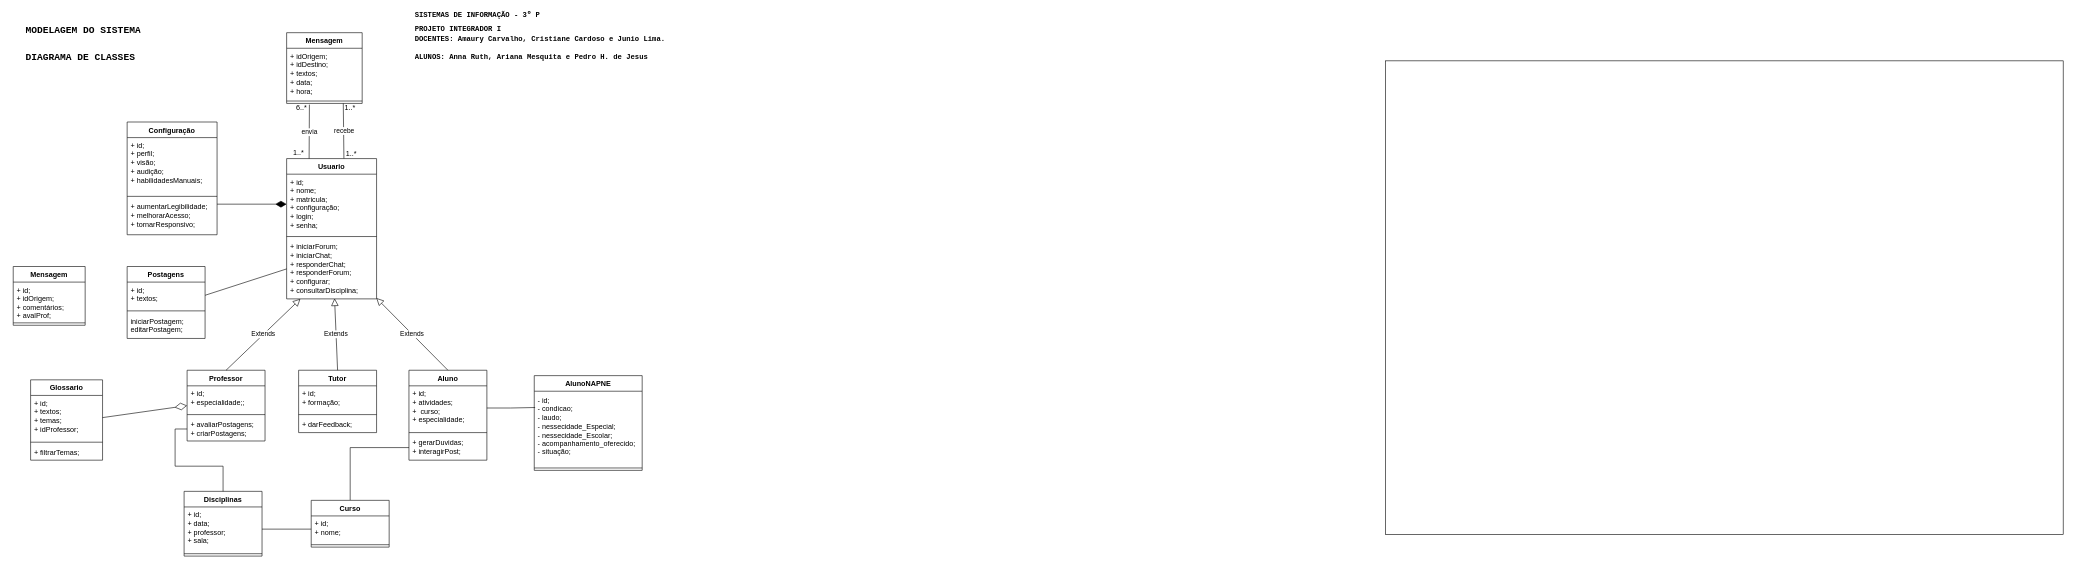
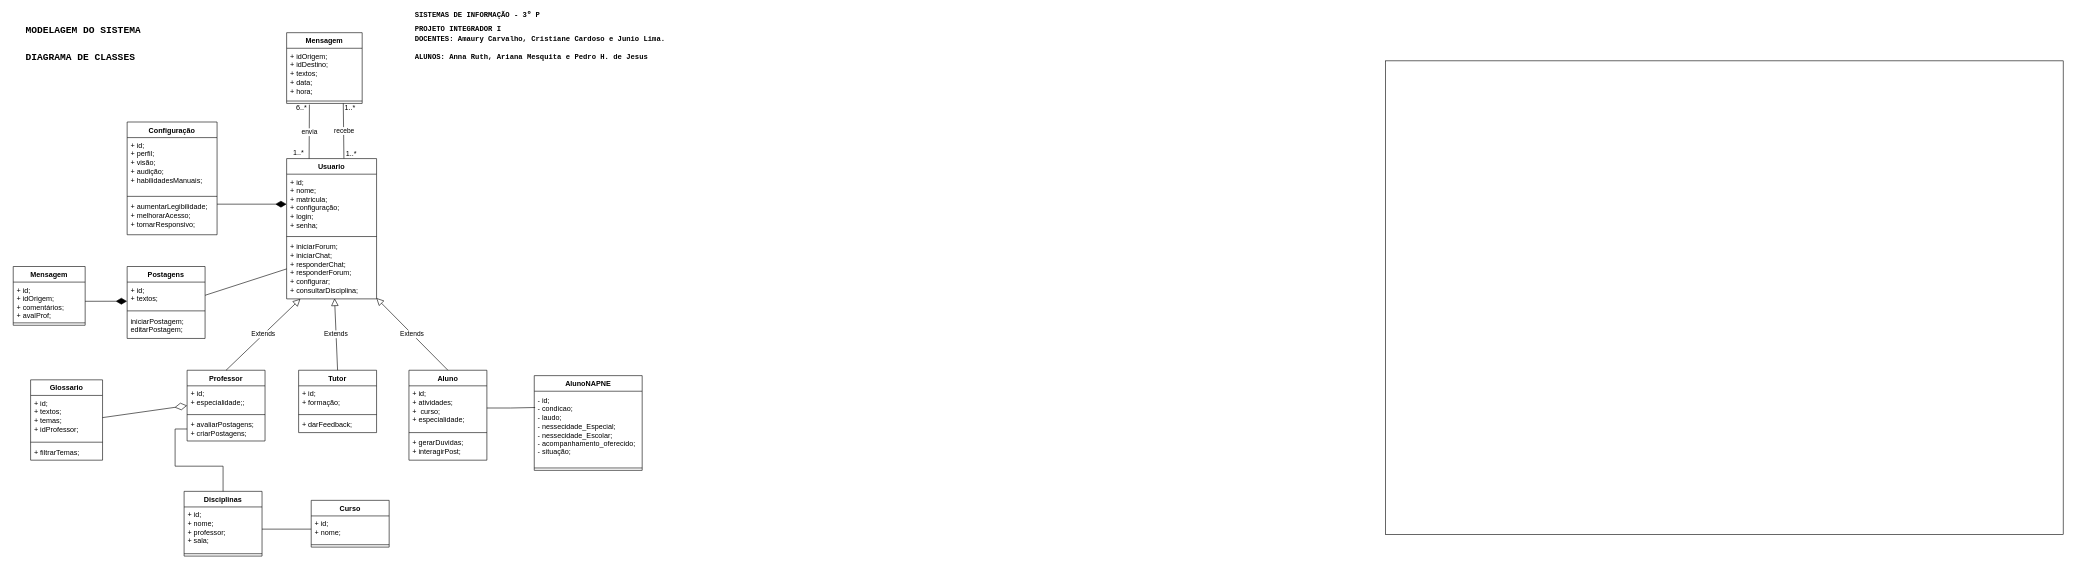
edge "+ id; + idOrigem; + comentários; + avalProf;" -> "+ id; + textos;": added
edge "+ gerarDuvidas; + interagirPost;" -- "Curso": removed
node "+ id; + data; + professor; + sala;": label "+ id; + data; + professor; + sala;" -> "+ id; + nome; + professor; + sala;"
